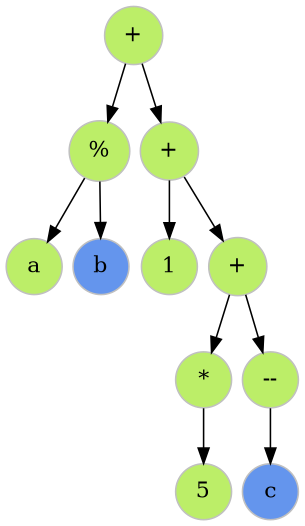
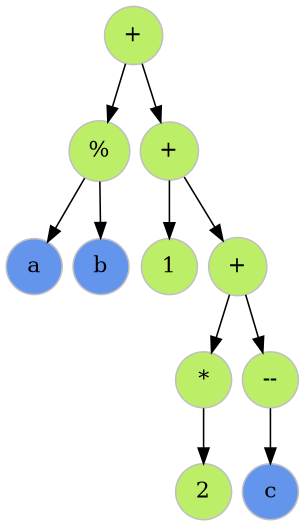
node "a": fillcolor darkolivegreen2 -> cornflowerblue
node "5": label "5" -> "2"
